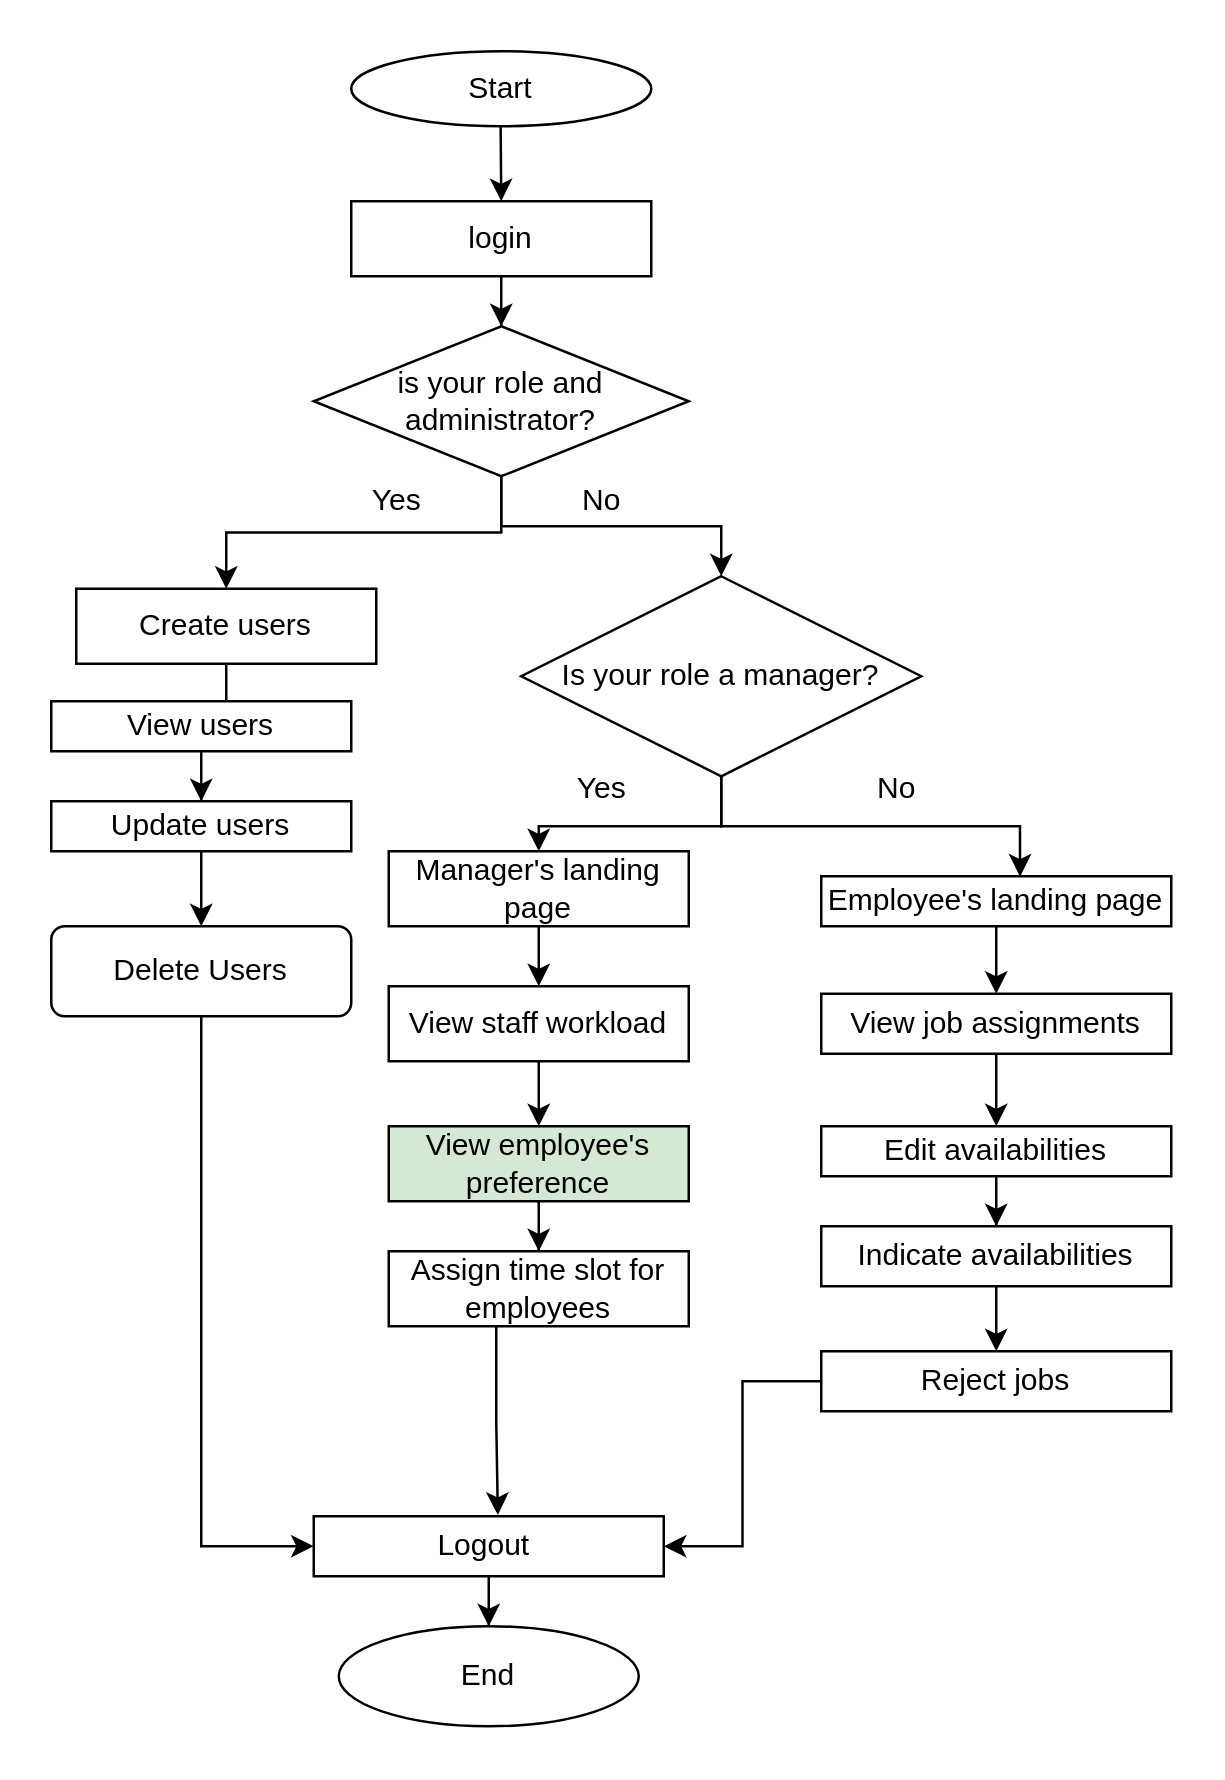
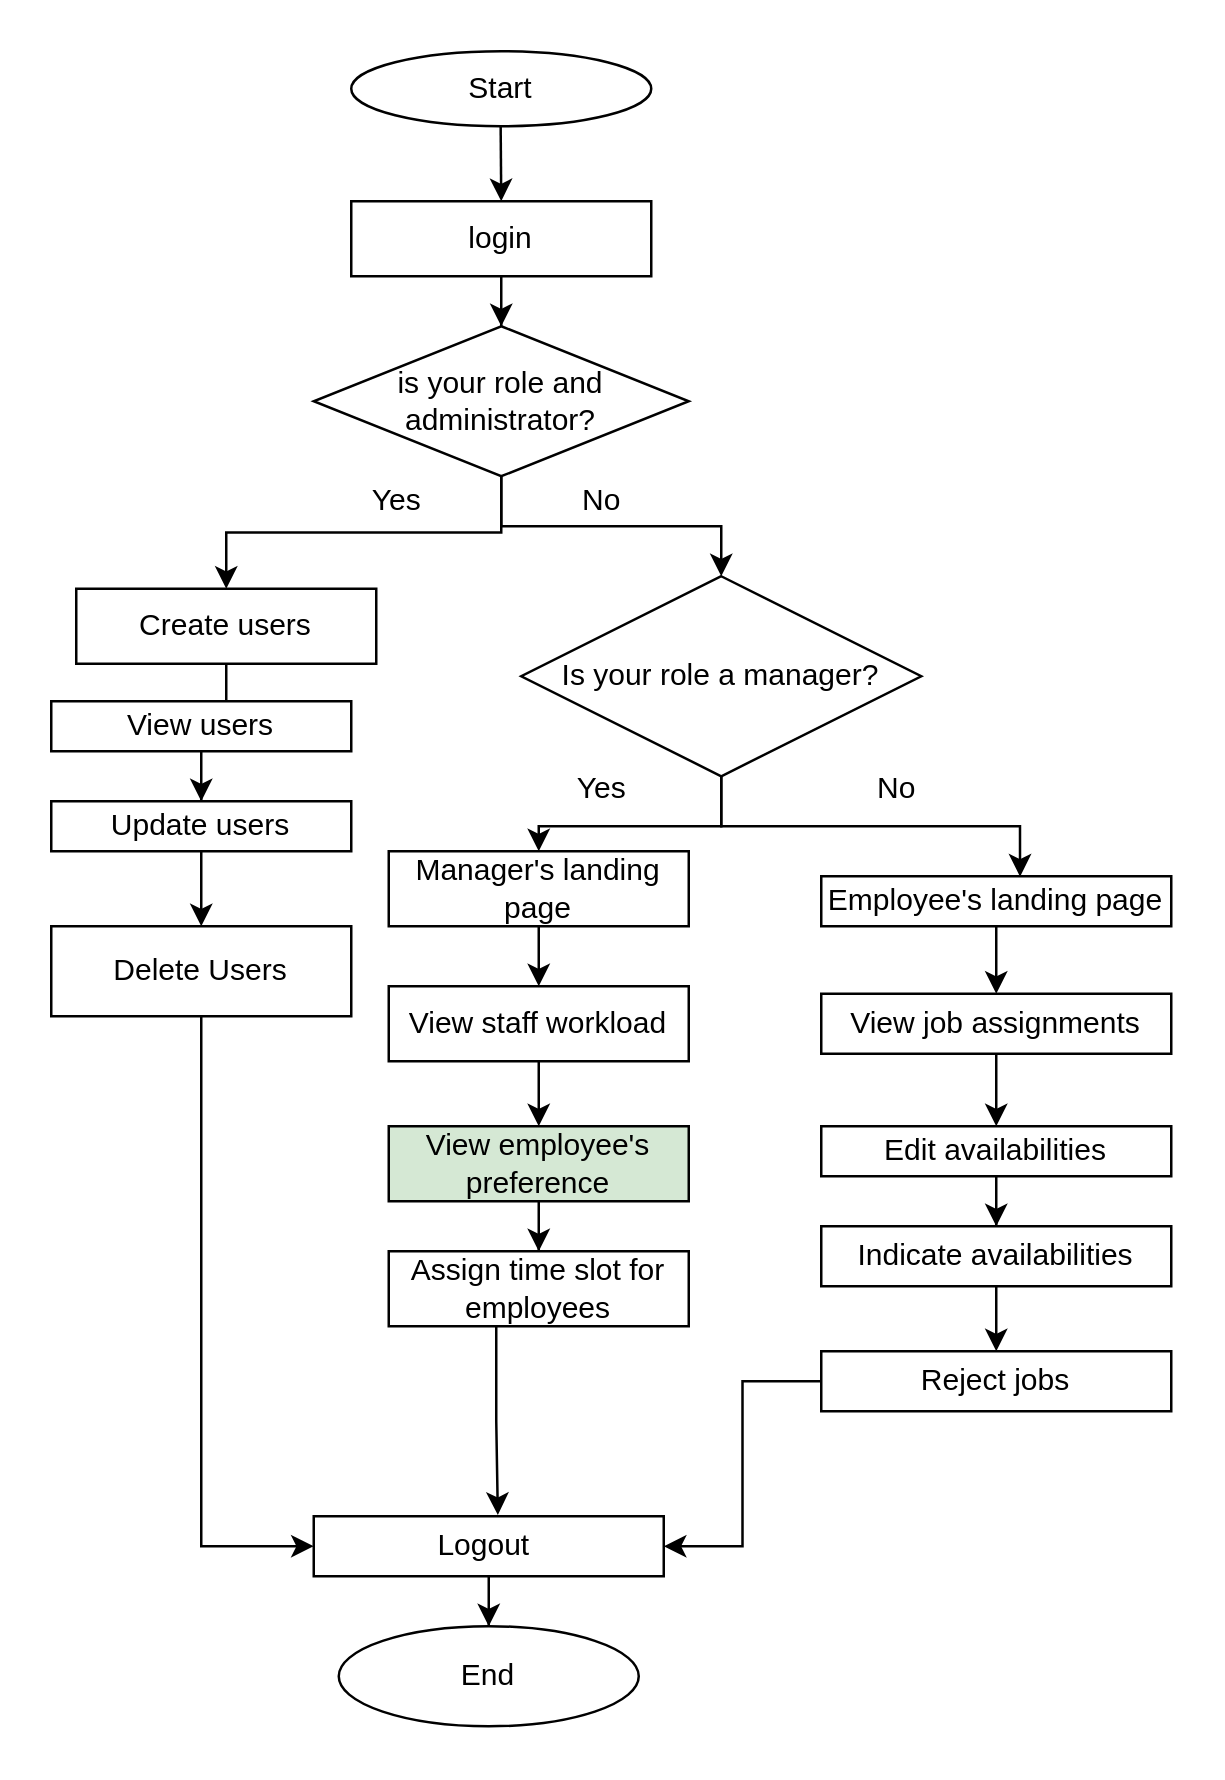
node "Delete Users": shape rounded rectangle -> rectangle
